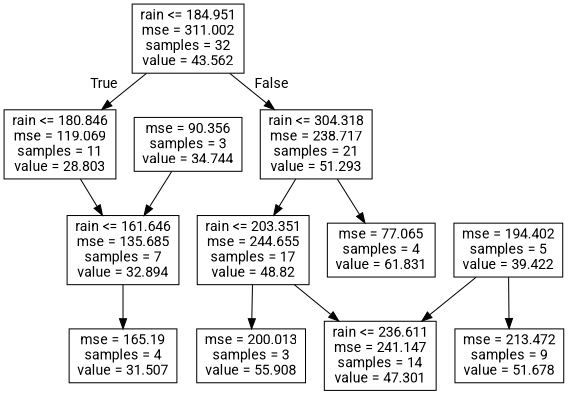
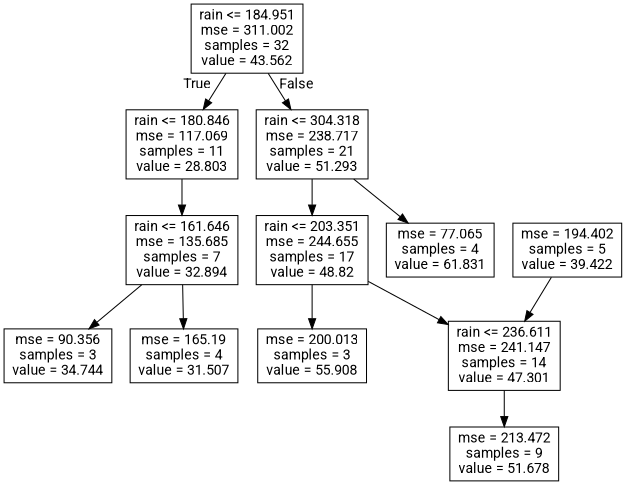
node "rain <= 180.846 mse = 119.069 samples = 11 value = 28.803": label "rain <= 180.846 mse = 119.069 samples = 11 value = 28.803" -> "rain <= 180.846 mse = 117.069 samples = 11 value = 28.803"
edge "mse = 90.356 samples = 3 value = 34.744" -> "rain <= 161.646 mse = 135.685 samples = 7 value = 32.894": reversed
edge "mse = 194.402 samples = 5 value = 39.422" -> "mse = 213.472 samples = 9 value = 51.678": now "rain <= 236.611 mse = 241.147 samples = 14 value = 47.301" -> "mse = 213.472 samples = 9 value = 51.678"
